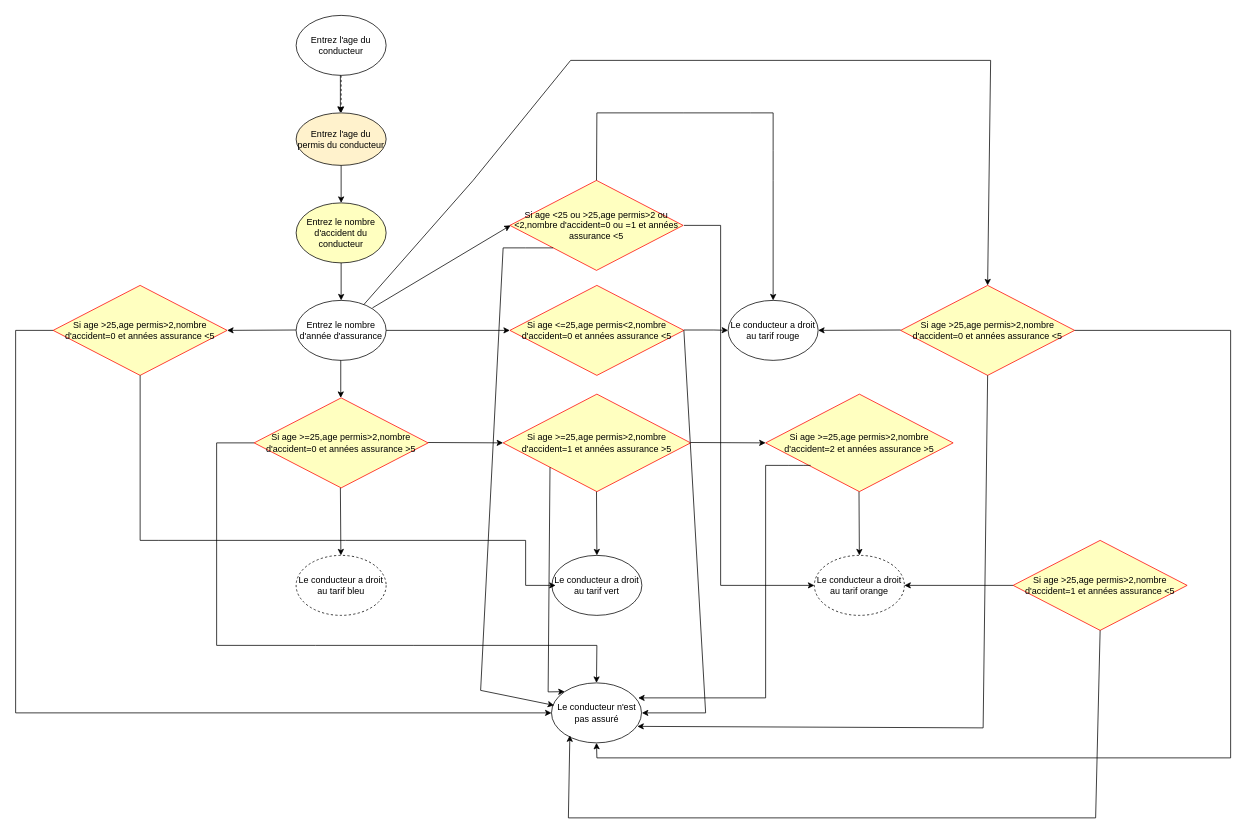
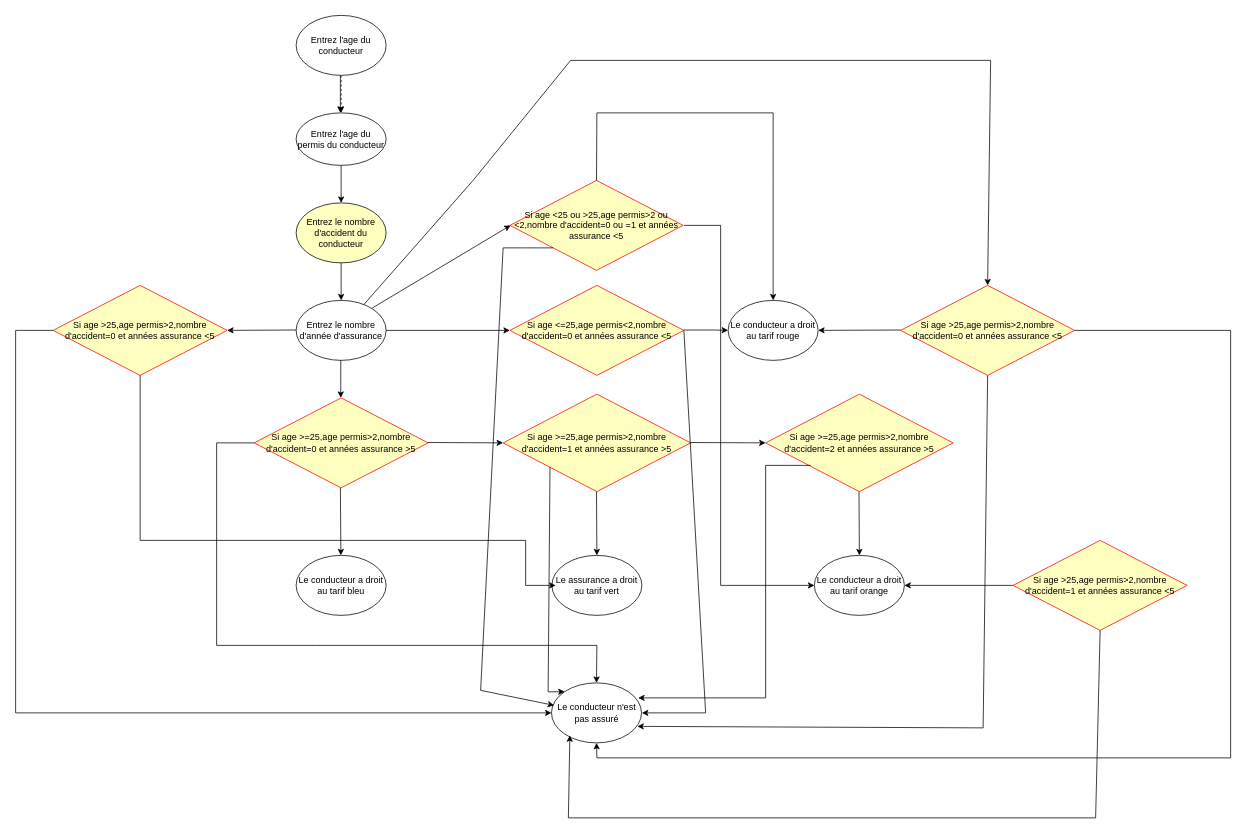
node "Entrez l'age du permis du conducteur": fillcolor #fff2cc -> #ffffff
node "Le conducteur a droit au tarif bleu": style dashed -> solid
node "Le conducteur a droit au tarif vert": label "Le conducteur a droit au tarif vert" -> "Le assurance a droit au tarif vert"
node "Le conducteur a droit au tarif orange": style dashed -> solid
